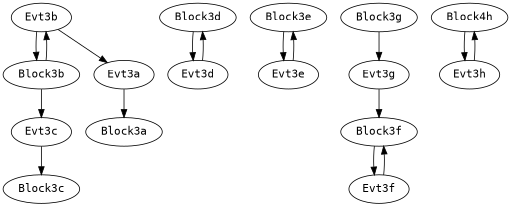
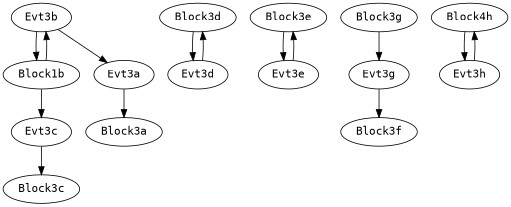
node "Block3b": label "Block3b" -> "Block1b"
node "Evt3f": removed
